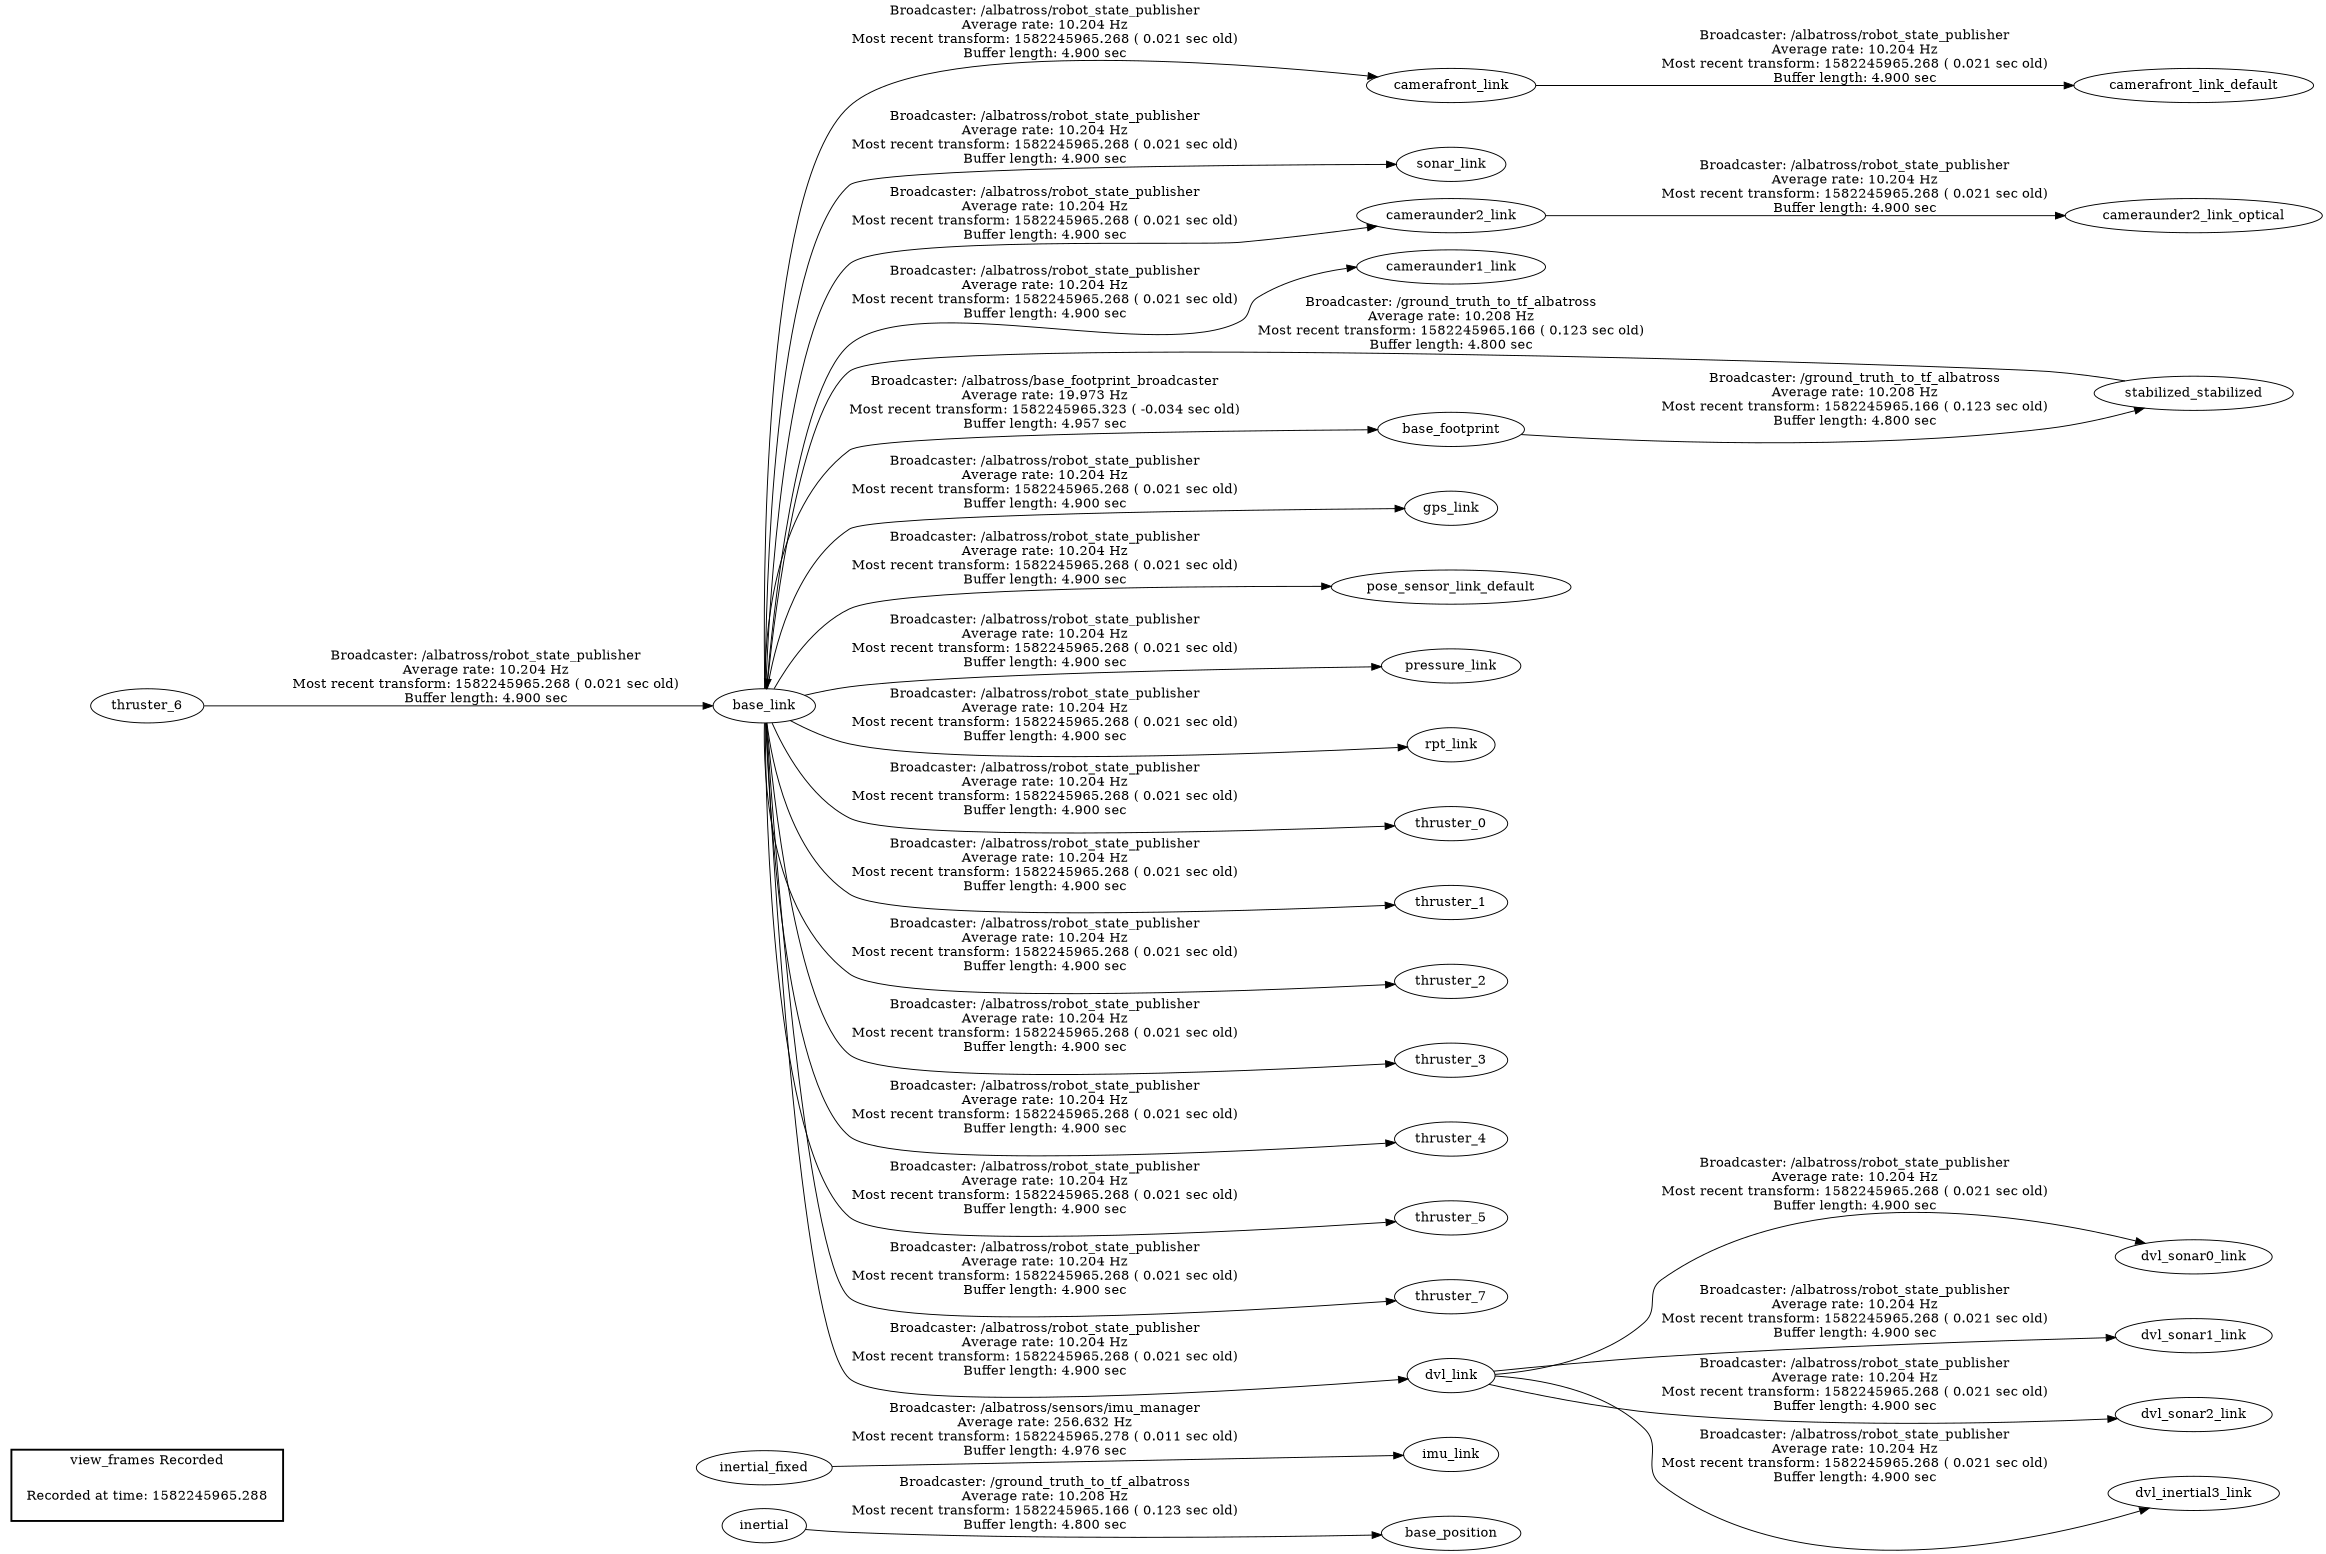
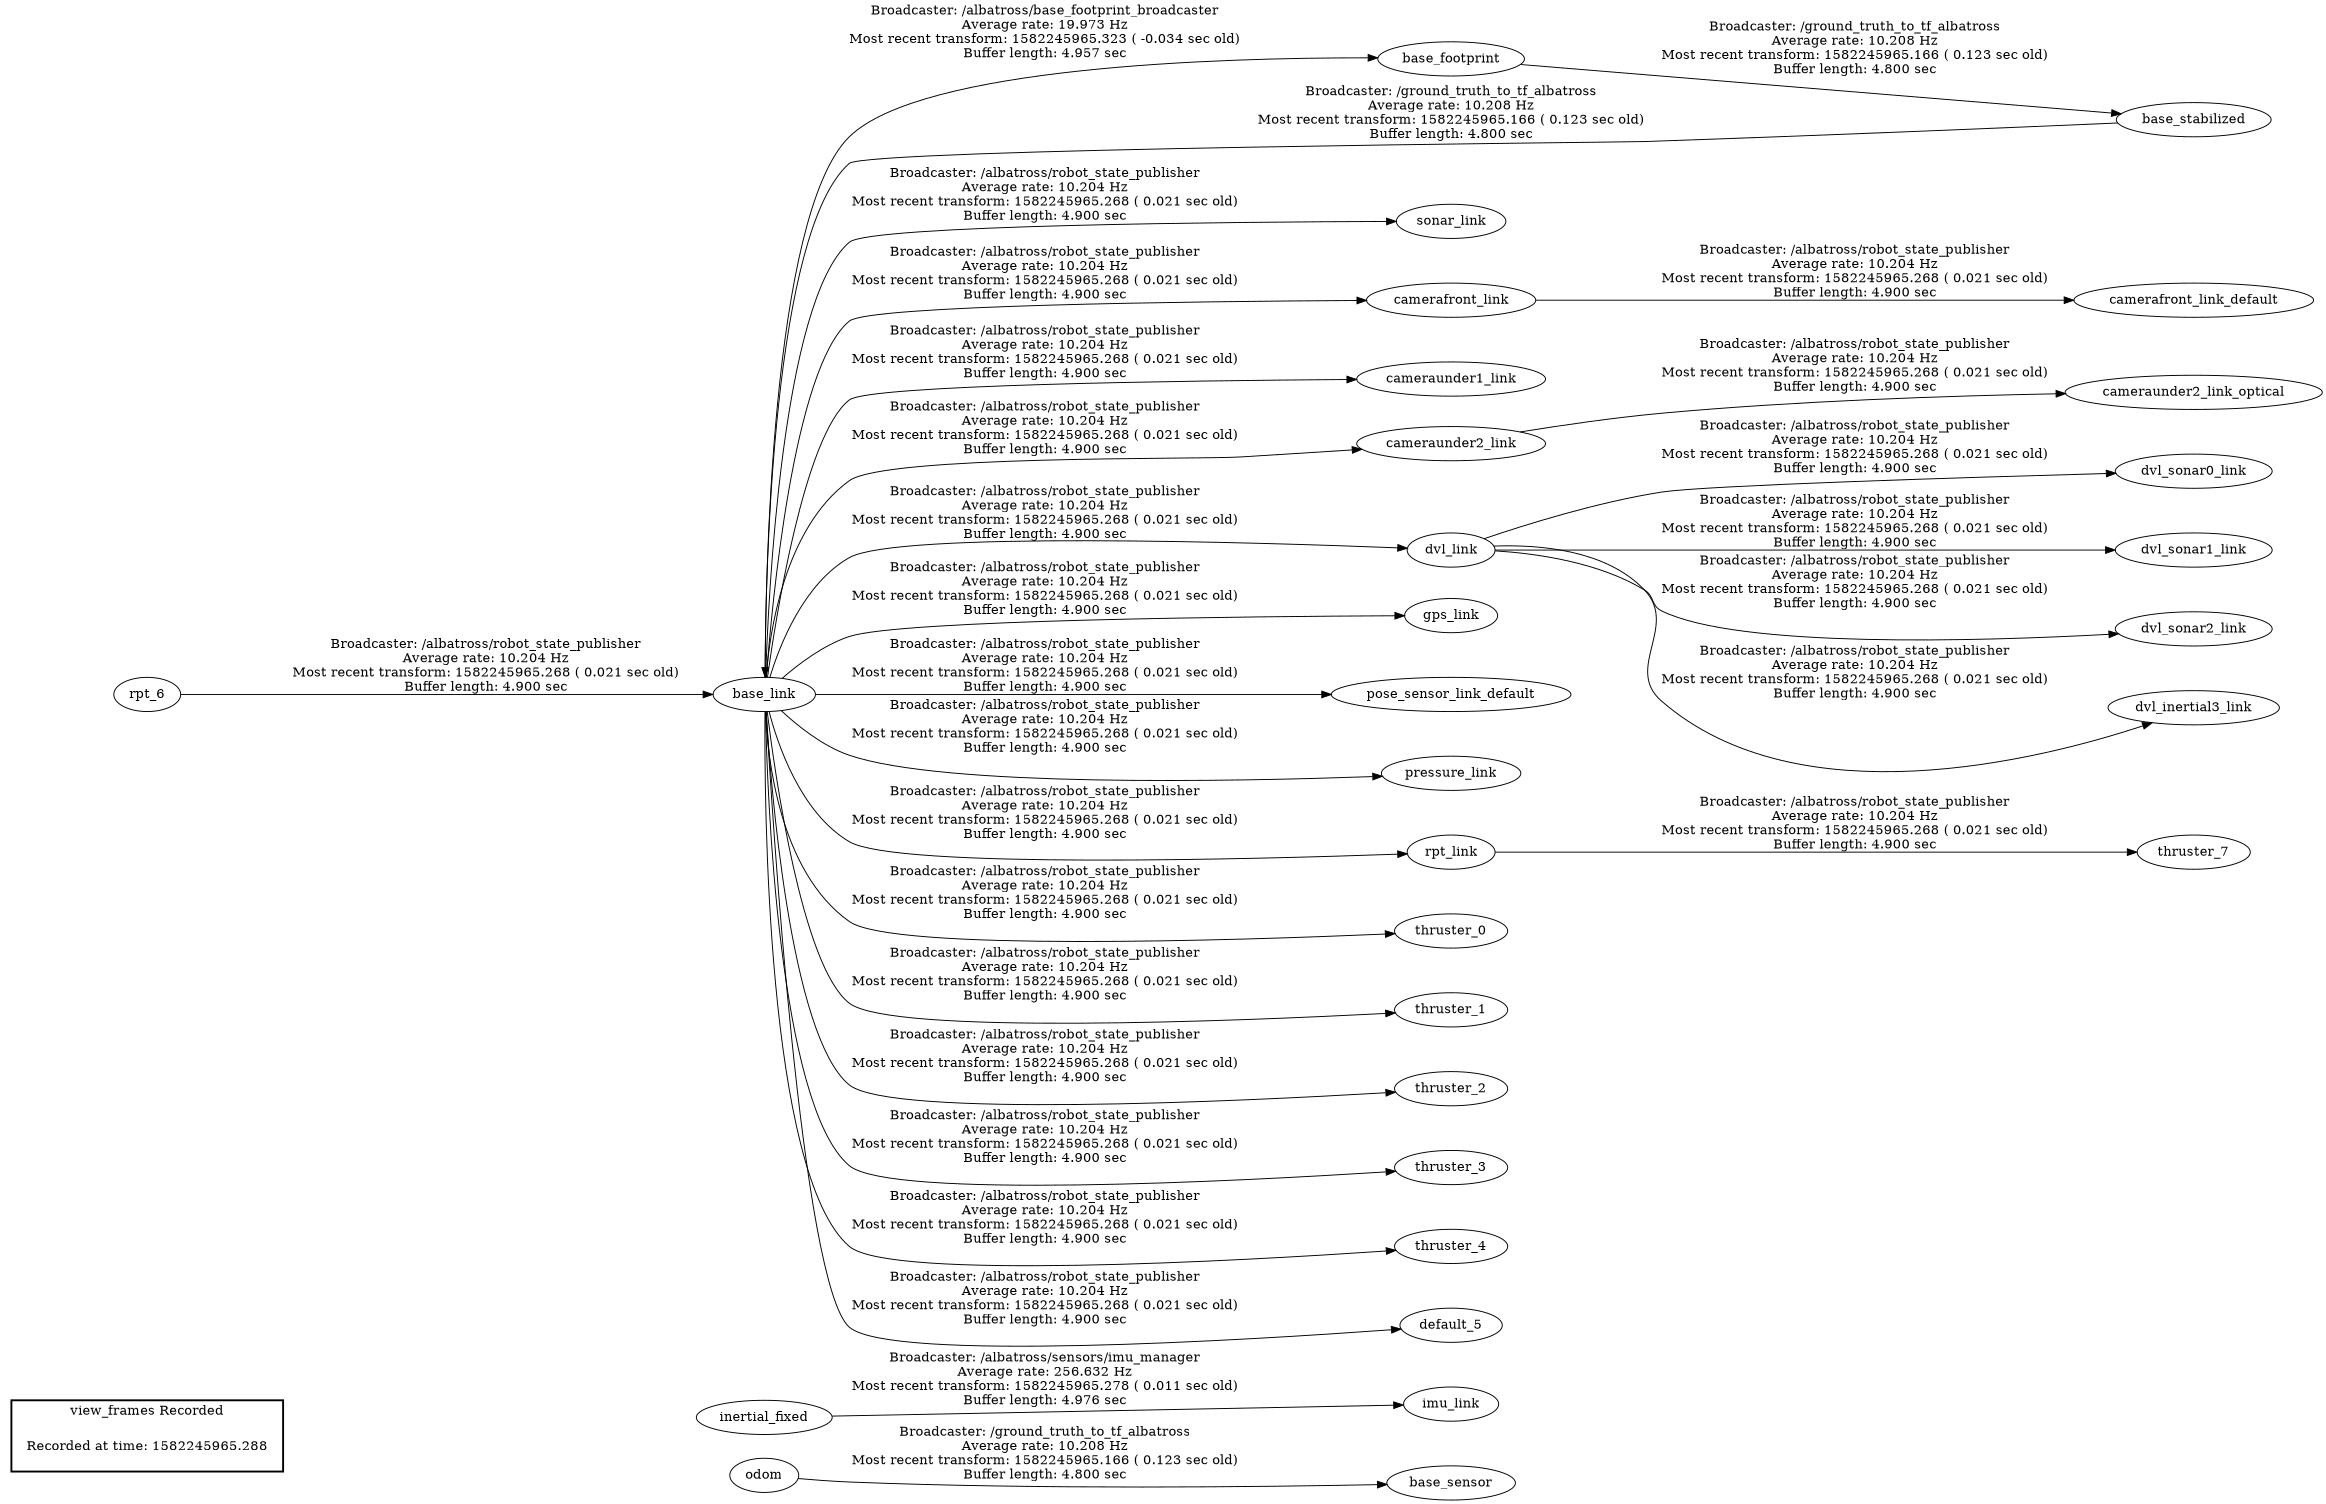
node "stabilized_stabilized": label "stabilized_stabilized" -> "base_stabilized"
node "thruster_6": label "thruster_6" -> "rpt_6"
node "thruster_5": label "thruster_5" -> "default_5"
edge "base_link" -> "thruster_7": now "rpt_link" -> "thruster_7"
node "inertial": label "inertial" -> "odom"
node "base_position": label "base_position" -> "base_sensor"
